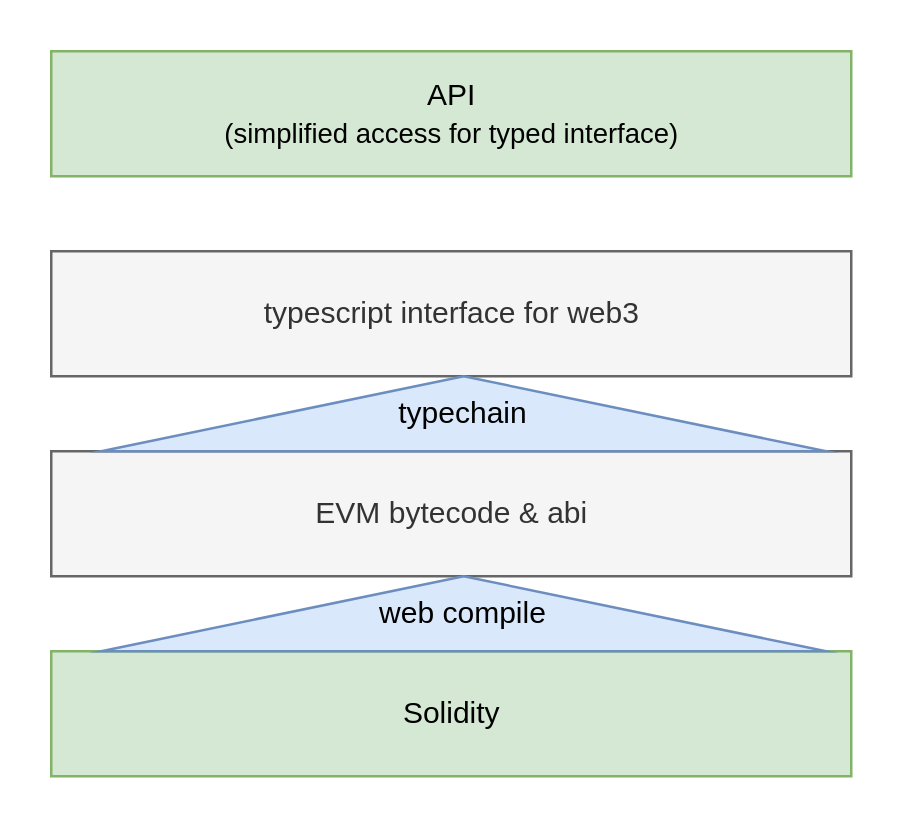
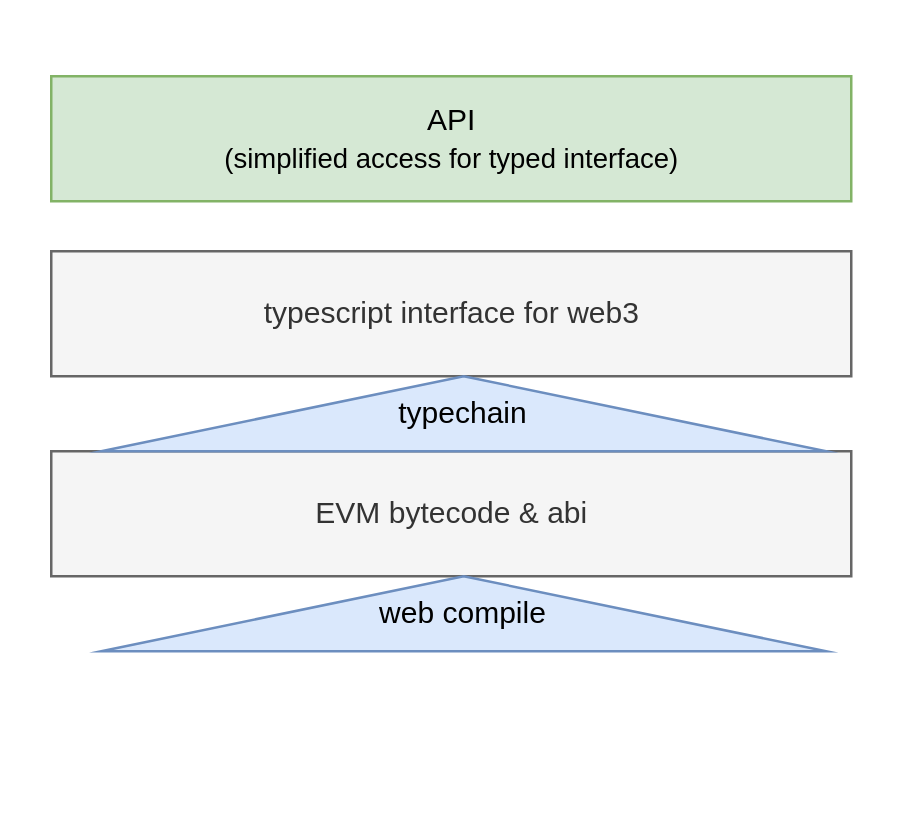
node "API (simplified access for typed interface)": moved (451, 114) -> (451, 139)
node "Solidity": removed
